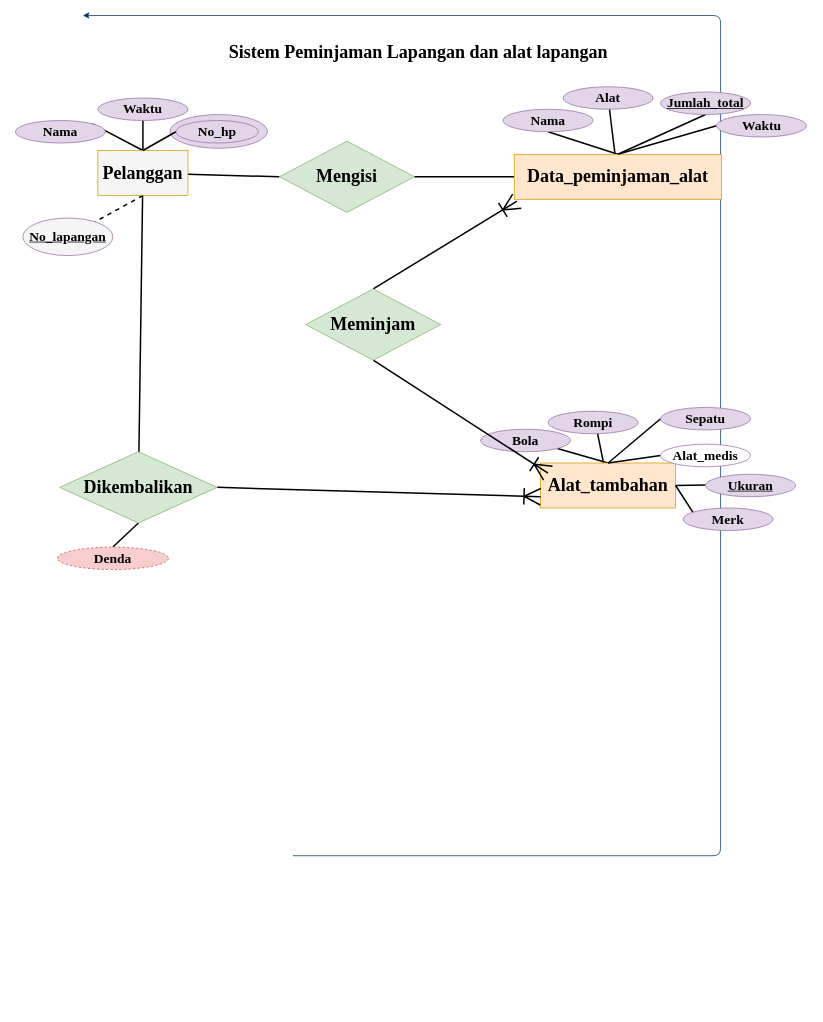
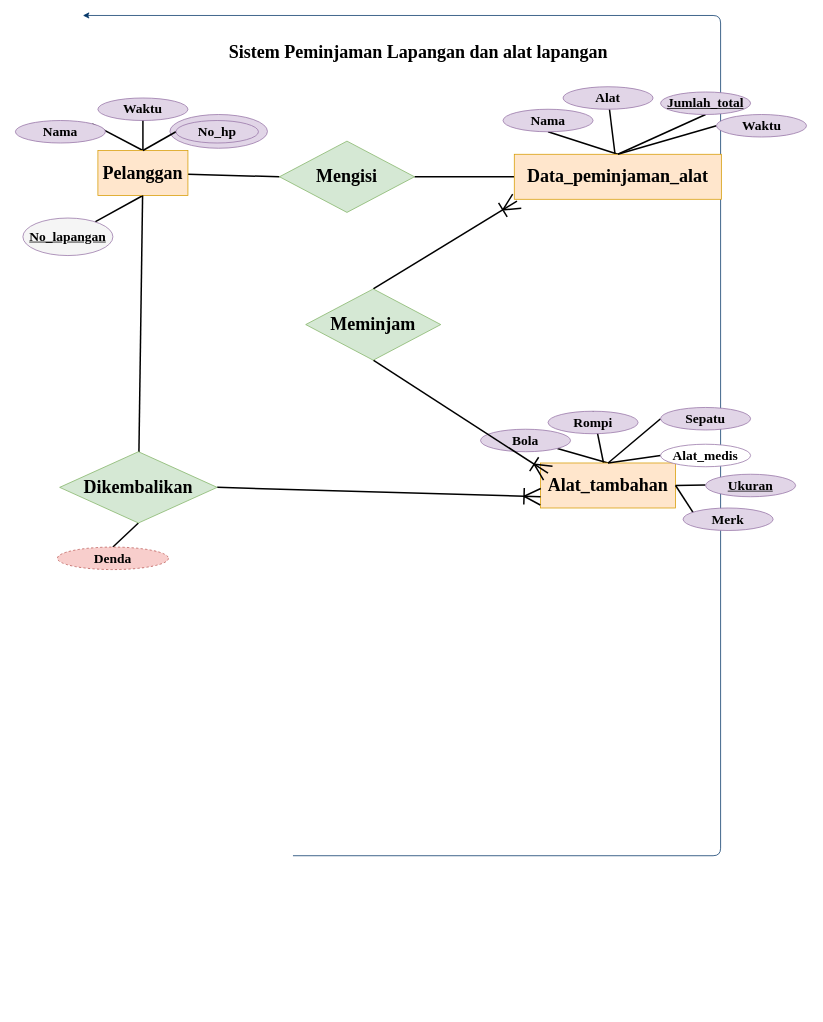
node "Pelanggan": fillcolor #f5f5f5 -> #ffe6cc
edge "Pelanggan" -- "No_lapangan": style dashed -> solid
